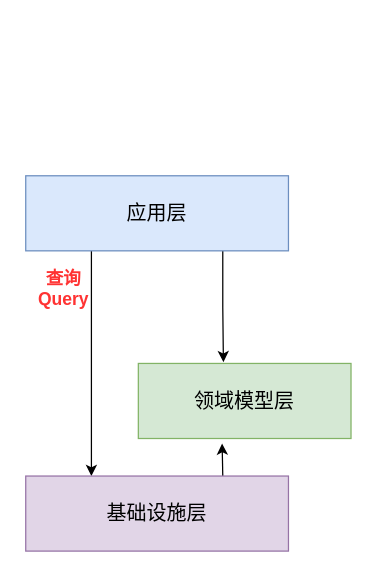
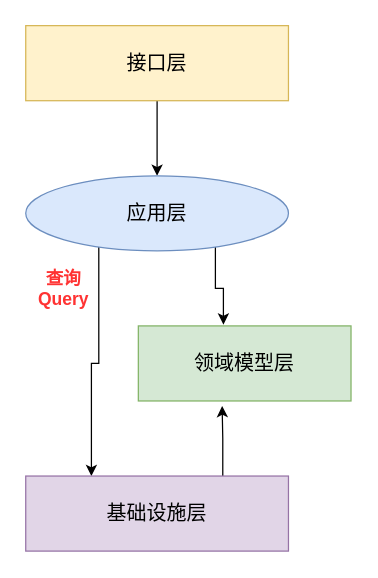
node "接口层": added
edge "接口层" -> "应用层": added
node "应用层": shape rectangle -> ellipse
node "领域模型层": moved (244, 401) -> (244, 363)
